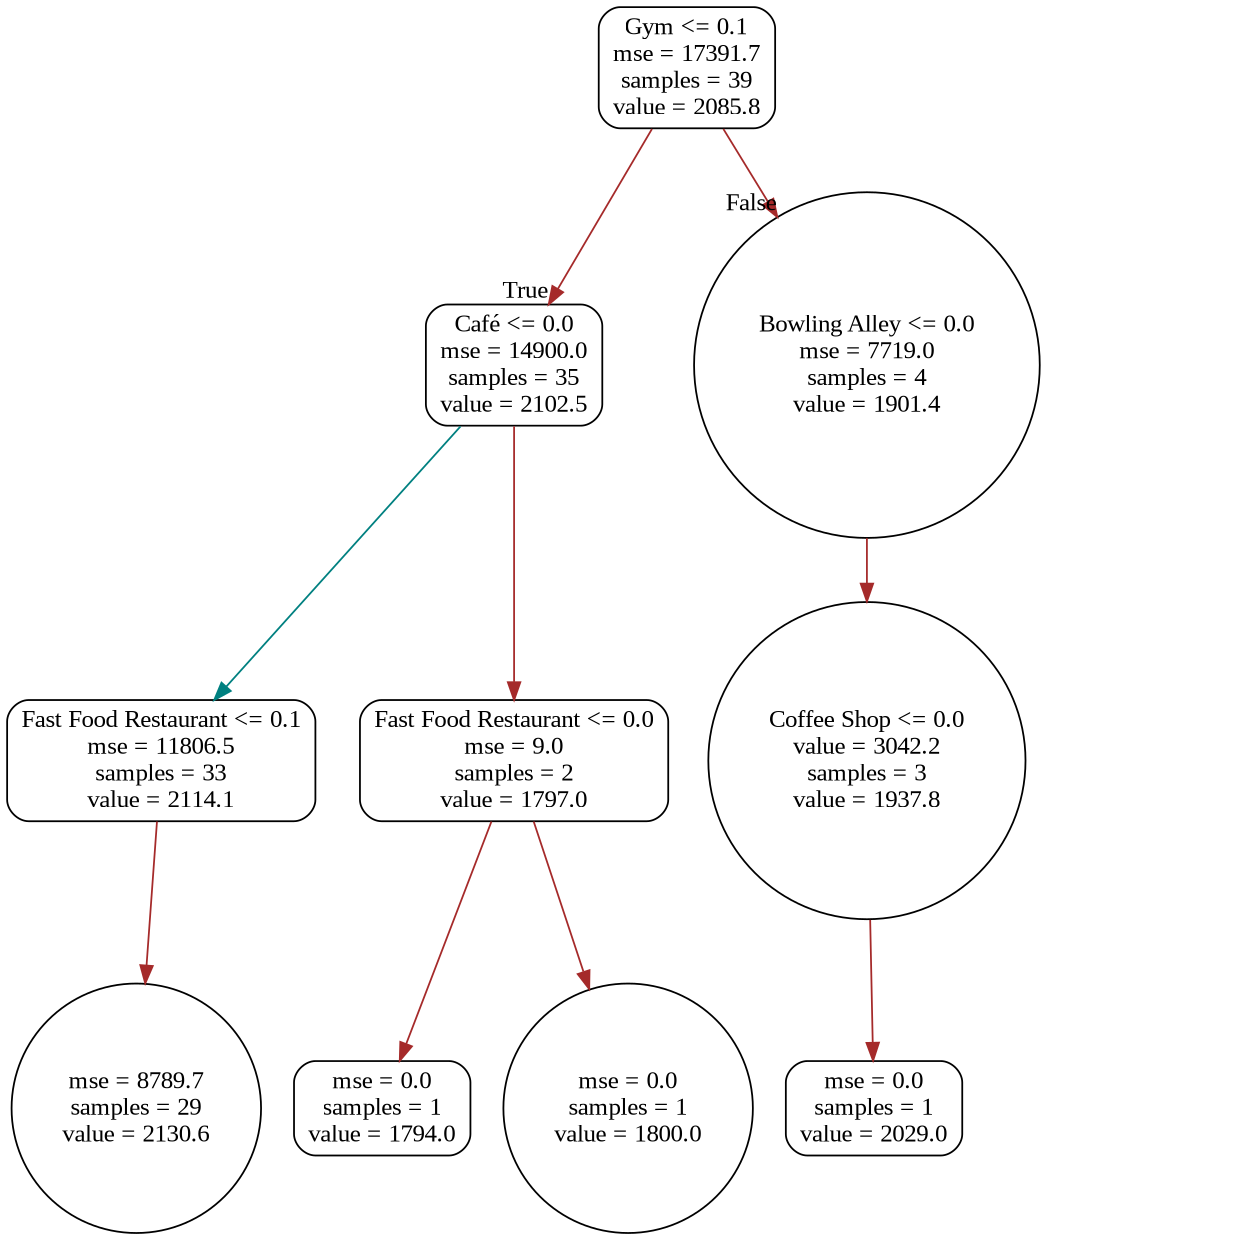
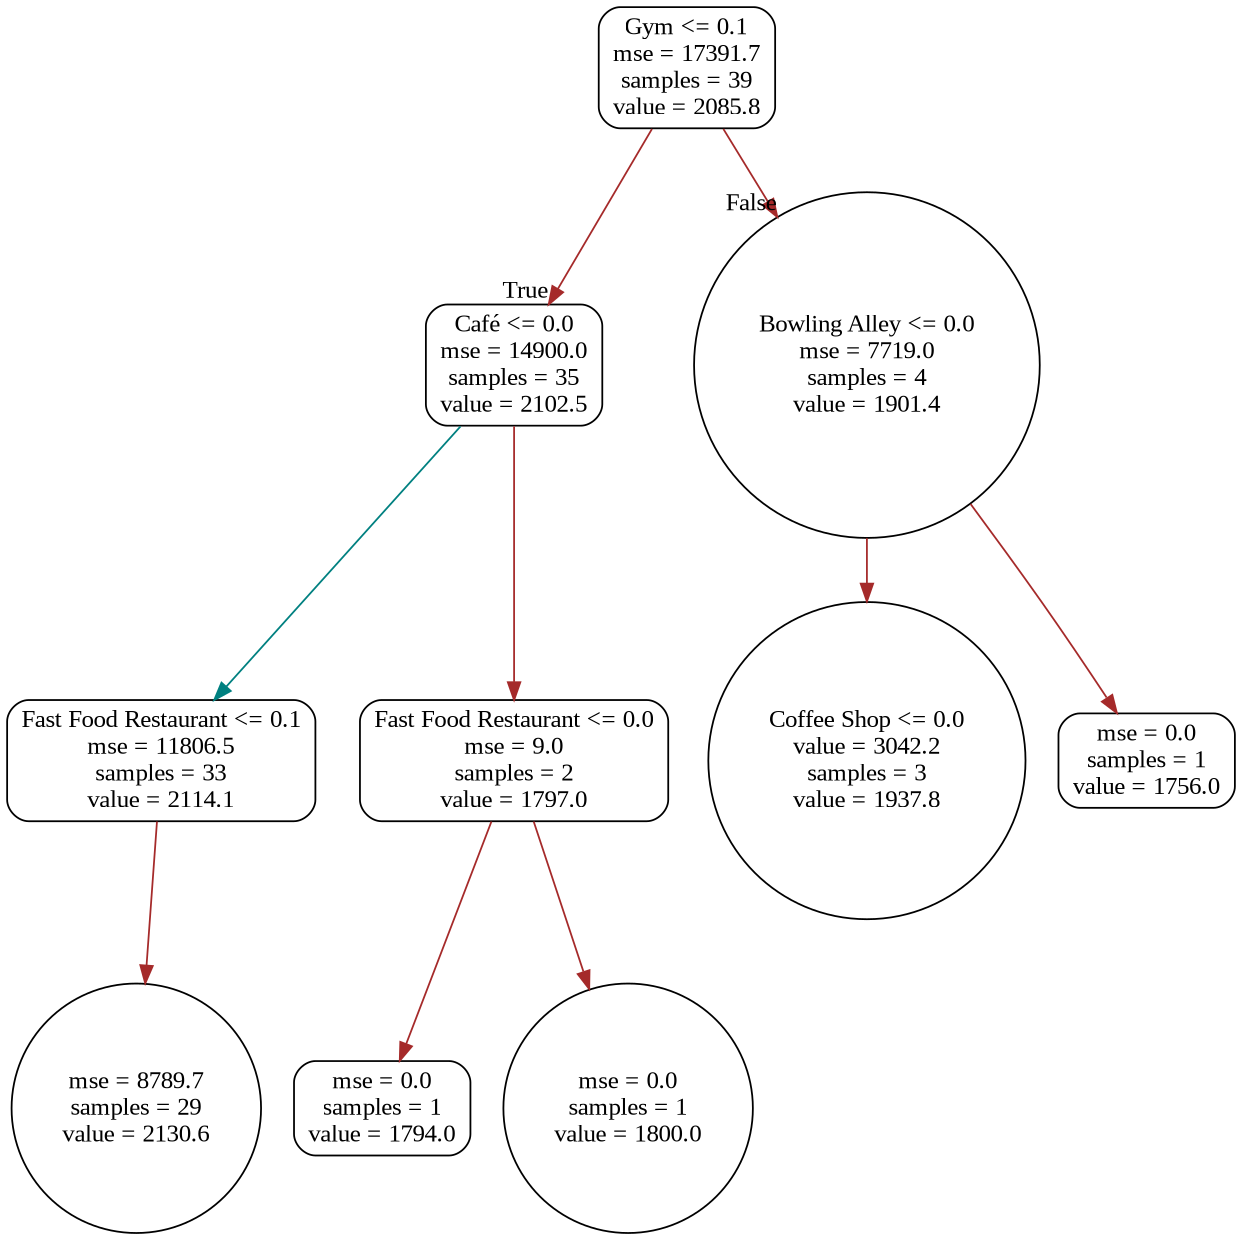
node "mse = 0.0 samples = 1 value = 1756.0": added
node "mse = 0.0 samples = 1 value = 2029.0": removed
